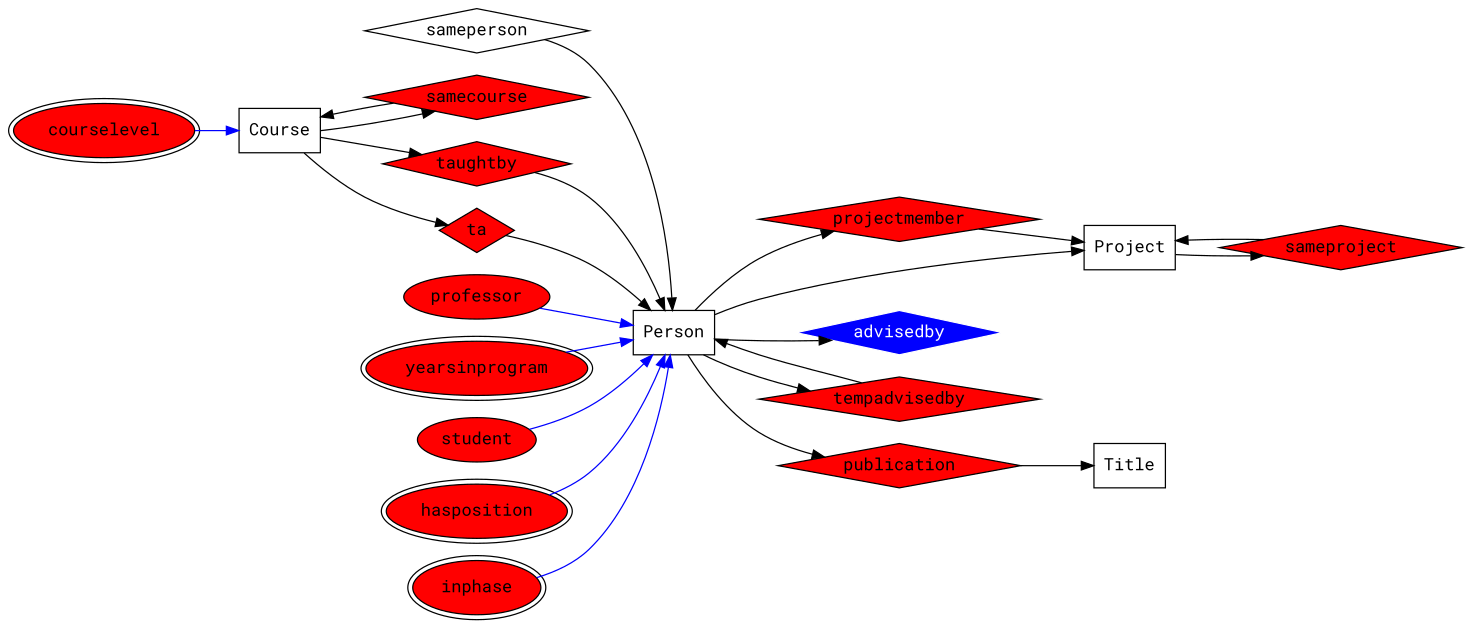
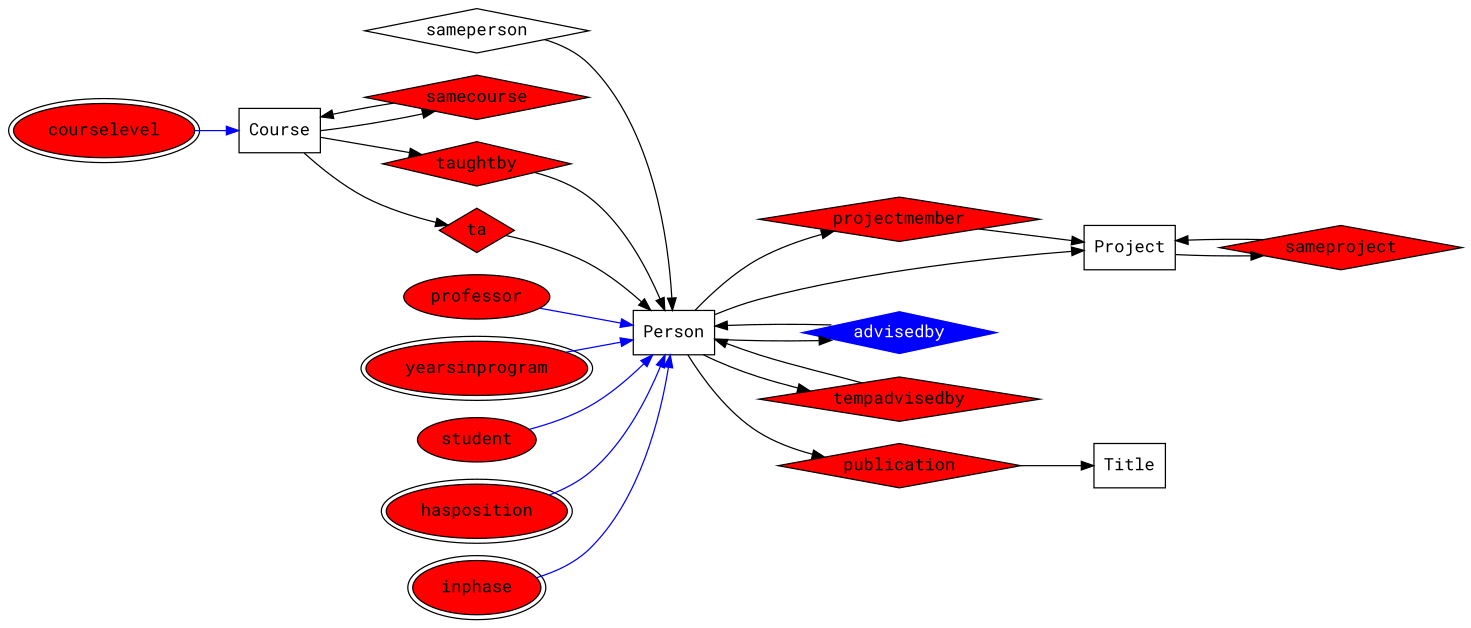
edge "advisedby" -> "Person": added
